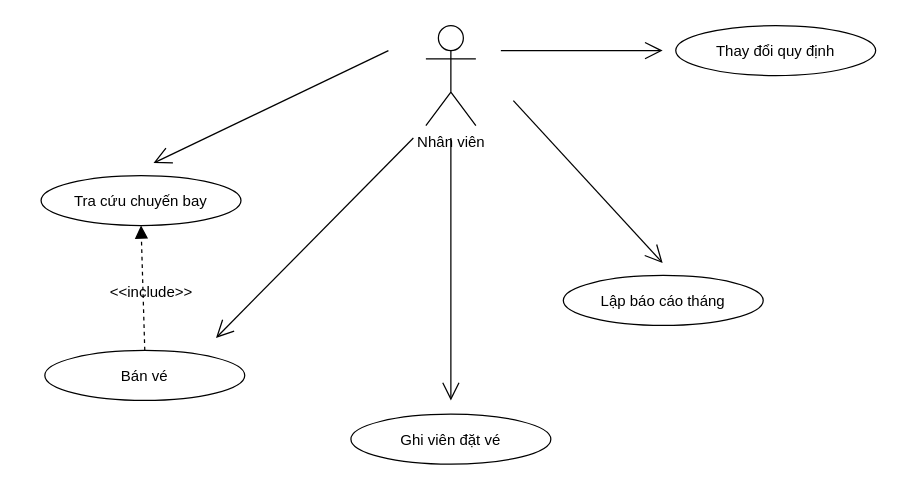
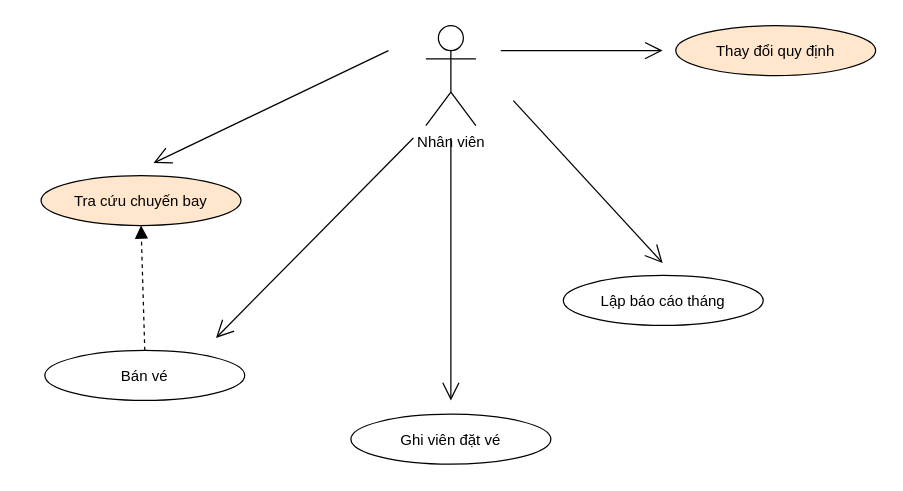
node "Thay đổi quy định": fillcolor #ffffff -> #ffe6cc
node "Tra cứu chuyến bay": fillcolor #ffffff -> #ffe6cc
node "<<include>>": removed
